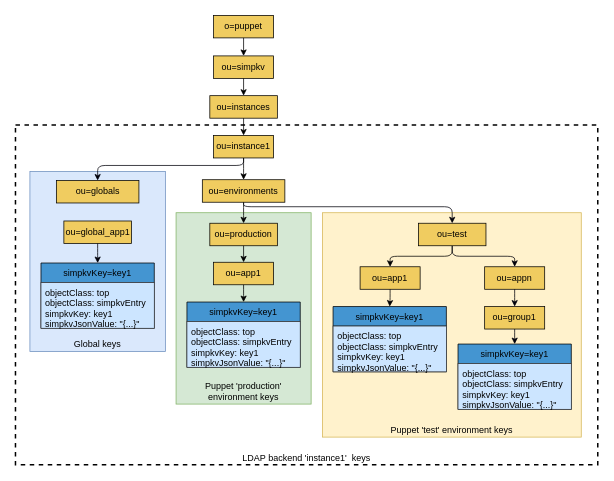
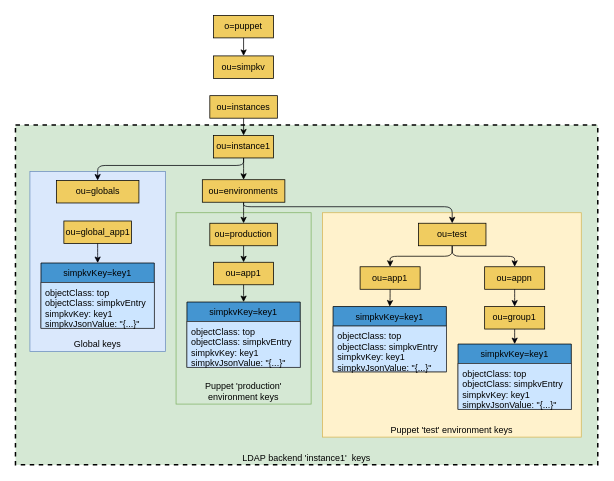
edge "ou=simpkv" -> "ou=instances": removed
node "LDAP backend 'instance1' keys": fillcolor #ffffff -> #d5e8d4
